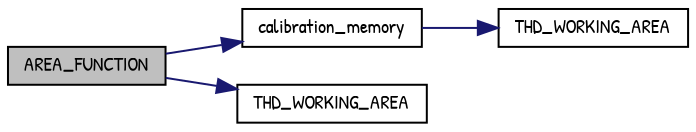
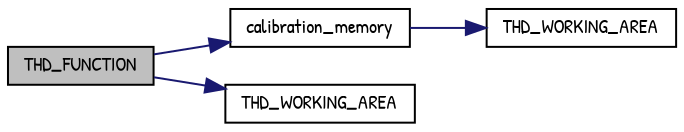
node "AREA_FUNCTION": label "AREA_FUNCTION" -> "THD_FUNCTION"
